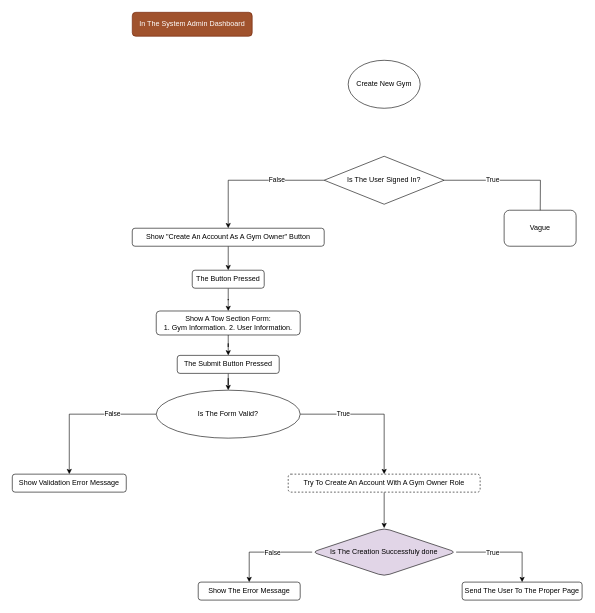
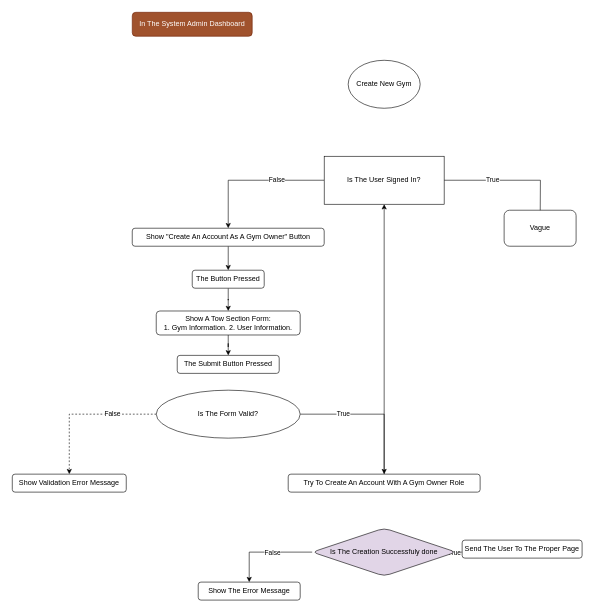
node "Is The User Signed In?": shape diamond -> rectangle
edge "The Submit Button Pressed" -> "Is The Form Valid?": removed
edge "Is The Form Valid?" -> "Show Validation Error Message": style solid -> dashed
node "Try To Create An Account With A Gym Owner Role": style dashed -> solid
edge "Try To Create An Account With A Gym Owner Role" -> "Is The Creation Successfuly done": now "Try To Create An Account With A Gym Owner Role" -> "Is The User Signed In?"
node "Send The User To The Proper Page": moved (522, 591) -> (522, 549)
